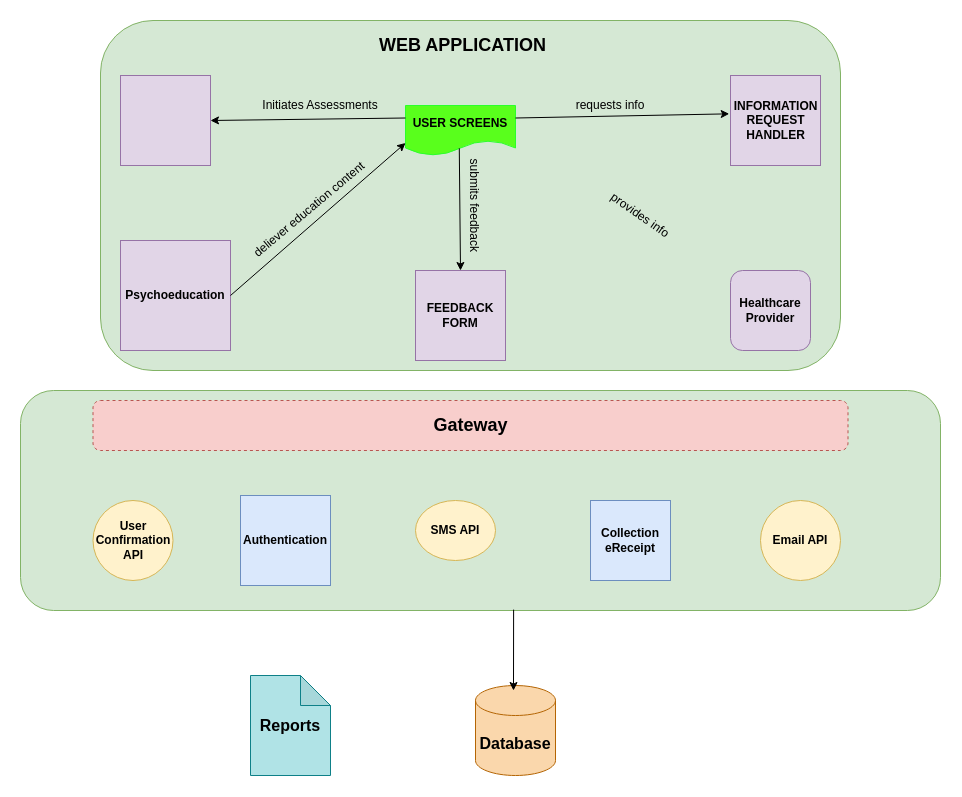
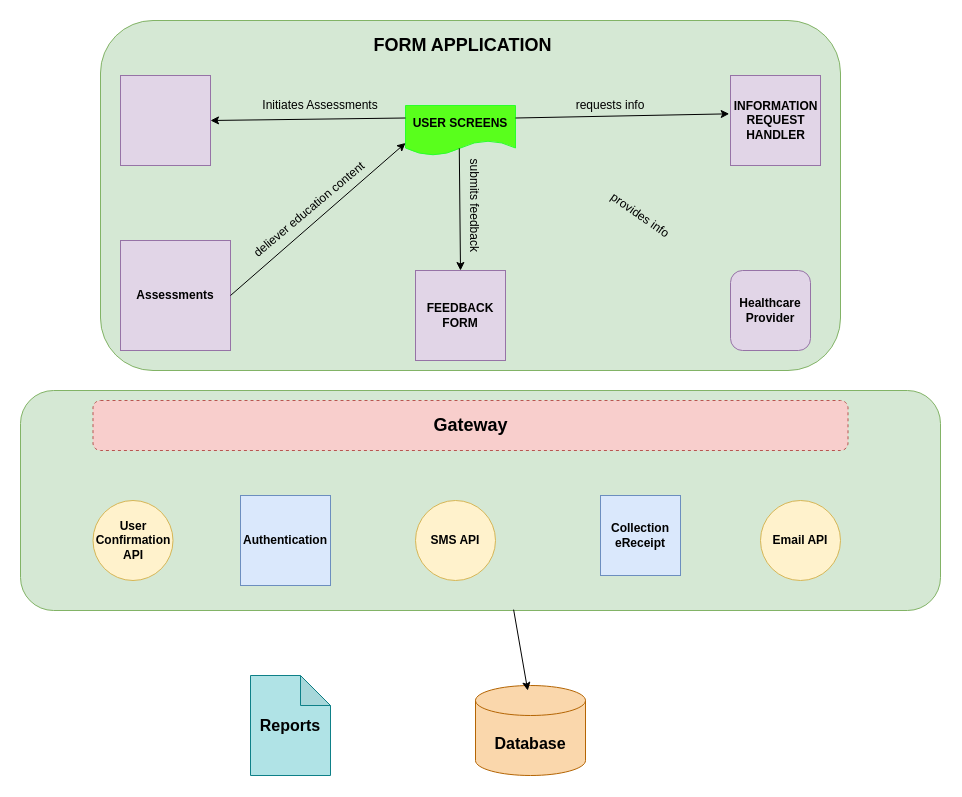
node "WEB APPLICATION": label "WEB APPLICATION" -> "FORM APPLICATION"
node "Psychoeducation": label "Psychoeducation" -> "Assessments"
node "SMS API": size 80x60 -> 80x80
node "Collection eReceipt": moved (631, 541) -> (641, 536)
node "Database": size 80x90 -> 110x90
